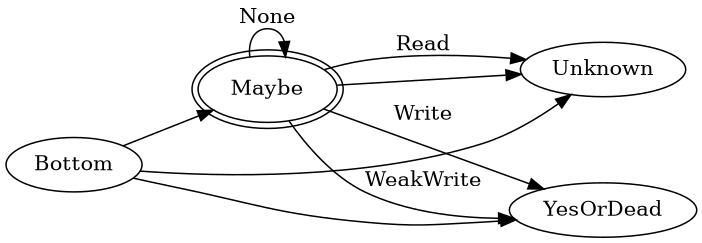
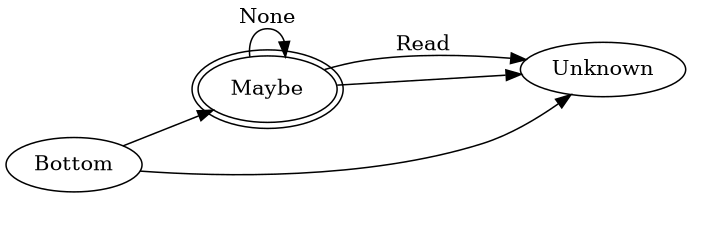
node "YesOrDead": removed
